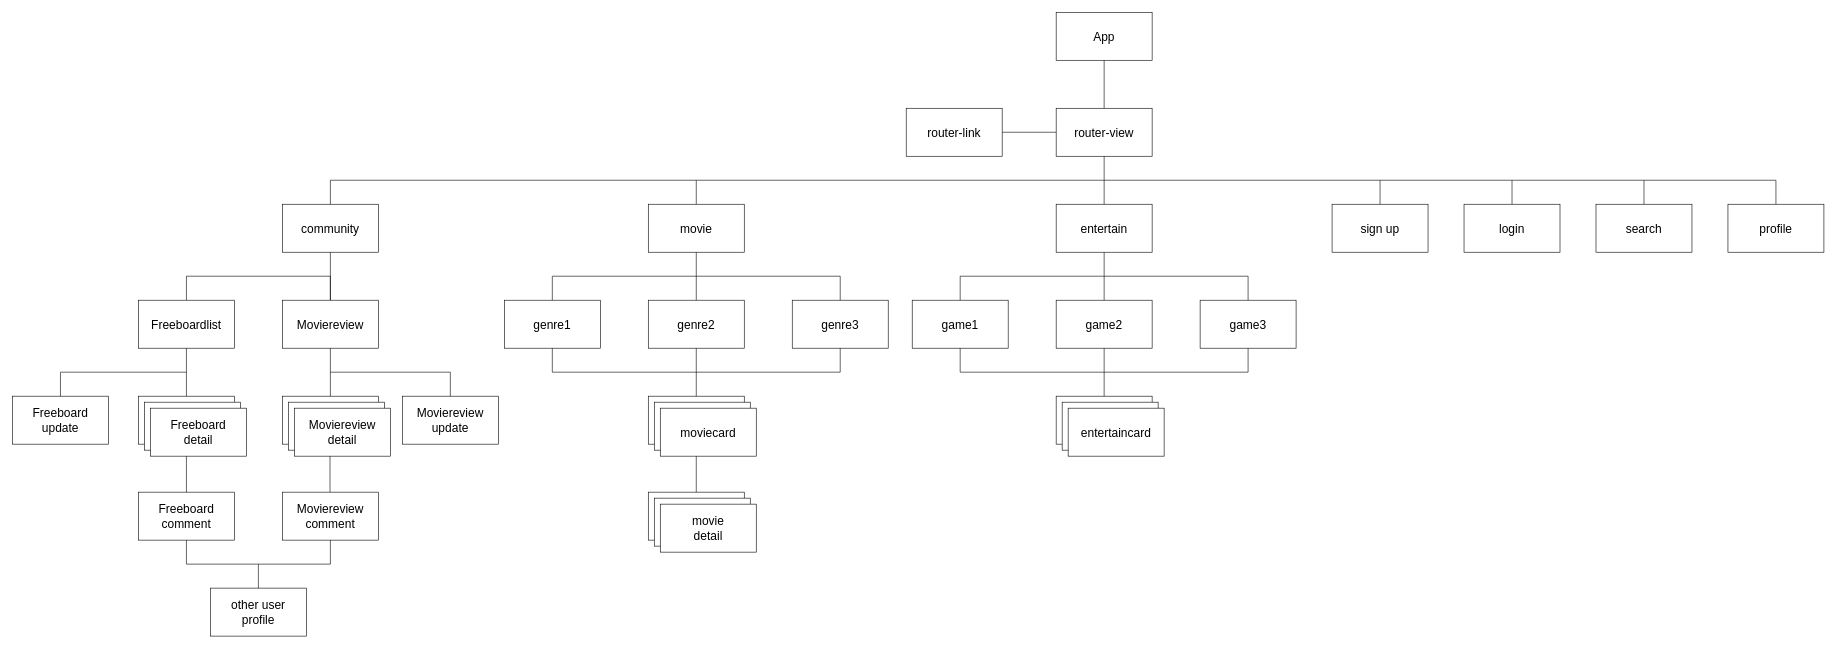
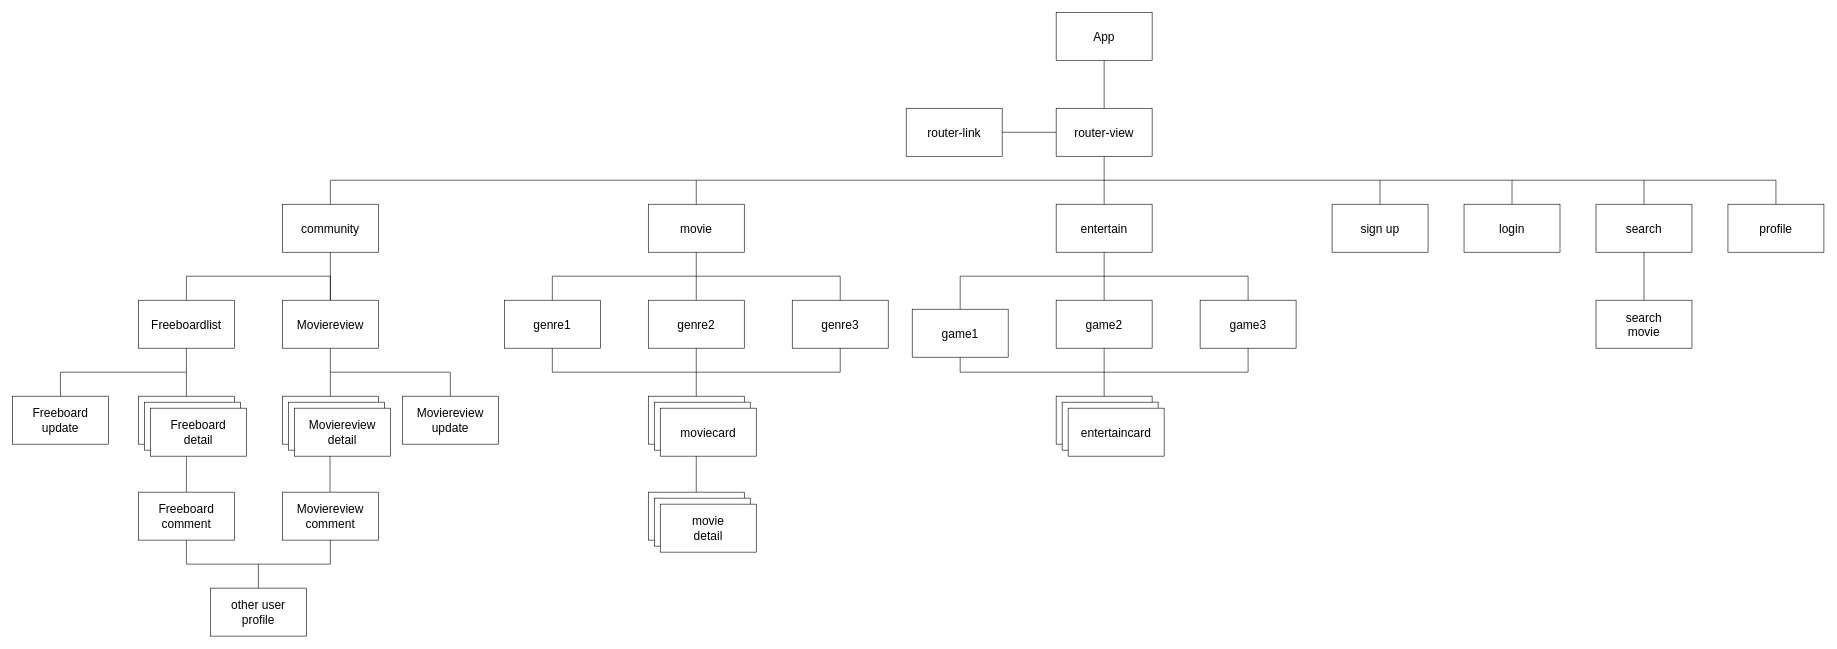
edge "search" -- "searchmovie": added
node "game1": moved (960, 324) -> (960, 333)
node "searchmovie": added
